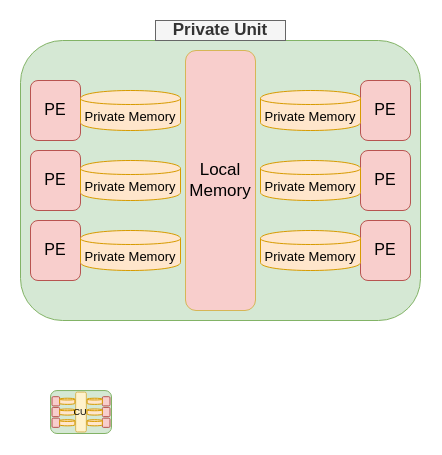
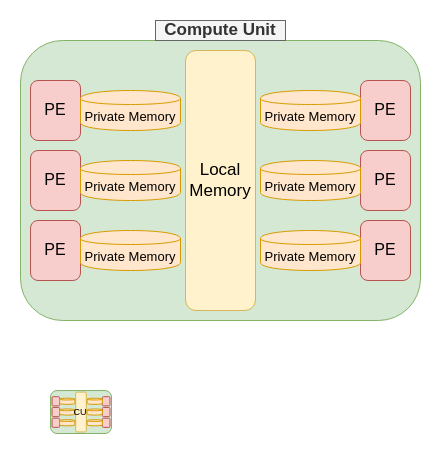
node "Private Unit": label "Private Unit" -> "Compute Unit"
node "Local Memory": fillcolor #f8cecc -> #fff2cc
